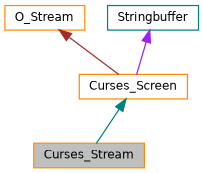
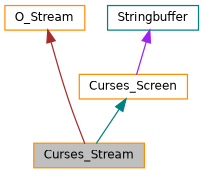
edge "Curses_Screen" -> "O_Stream": now "Curses_Stream" -> "O_Stream"
